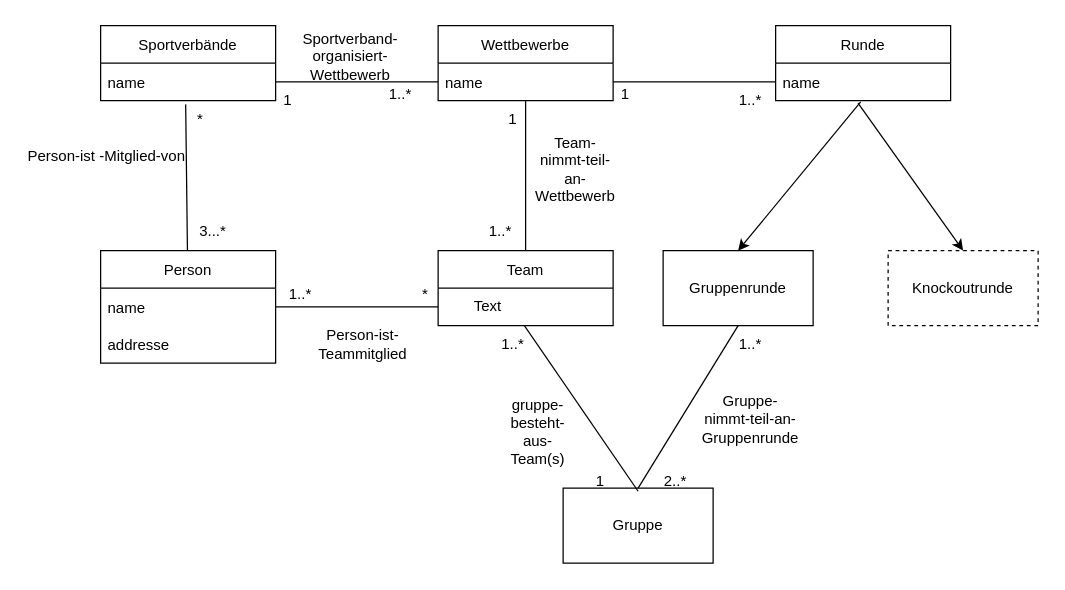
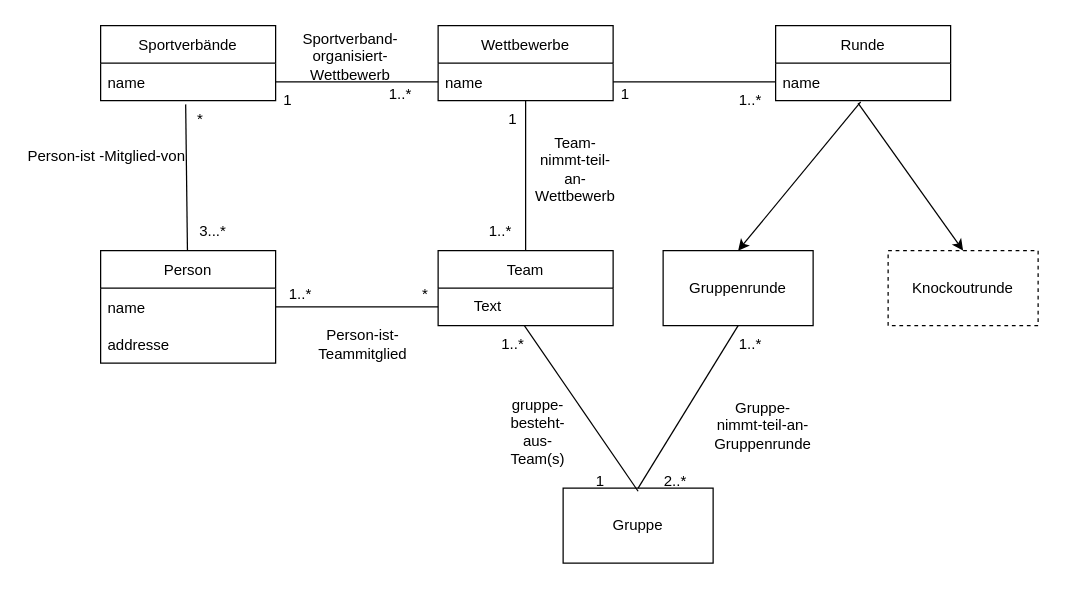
node "Gruppe-nimmt-teil-an-Gruppenrunde": moved (751, 419) -> (763, 426)
